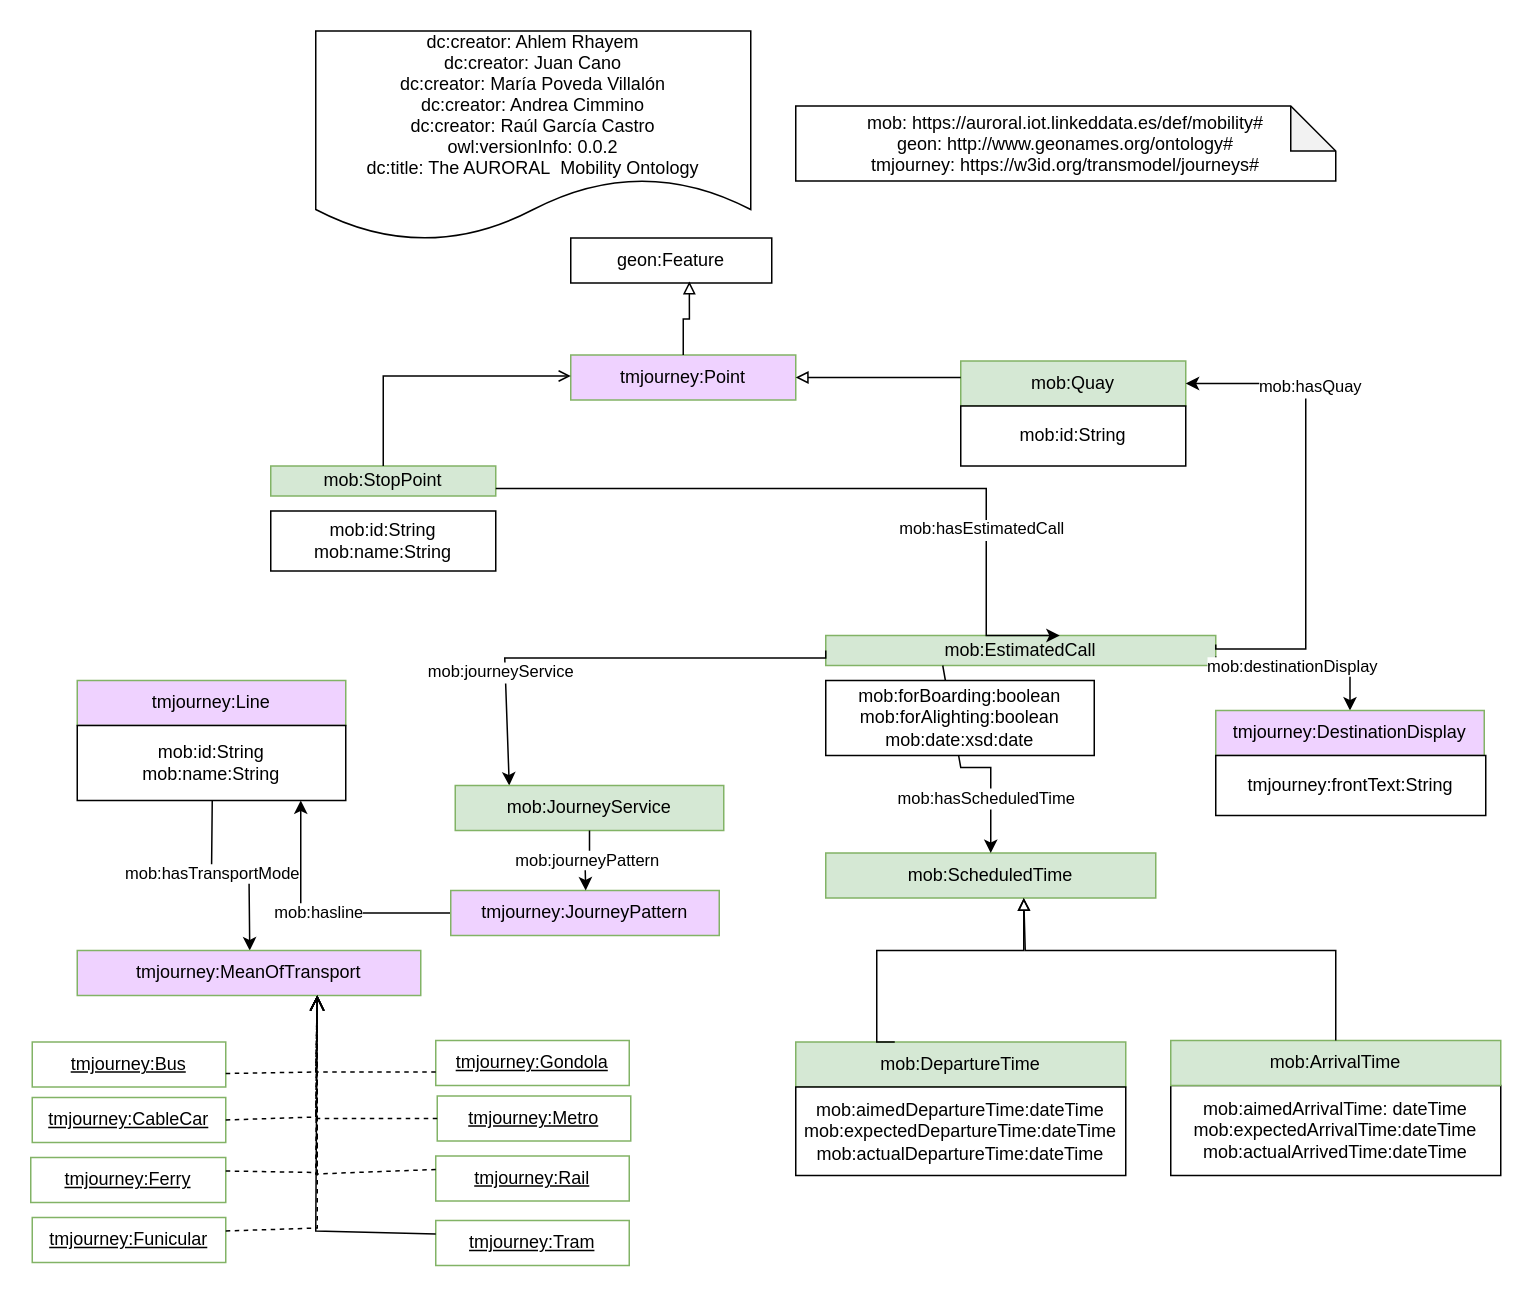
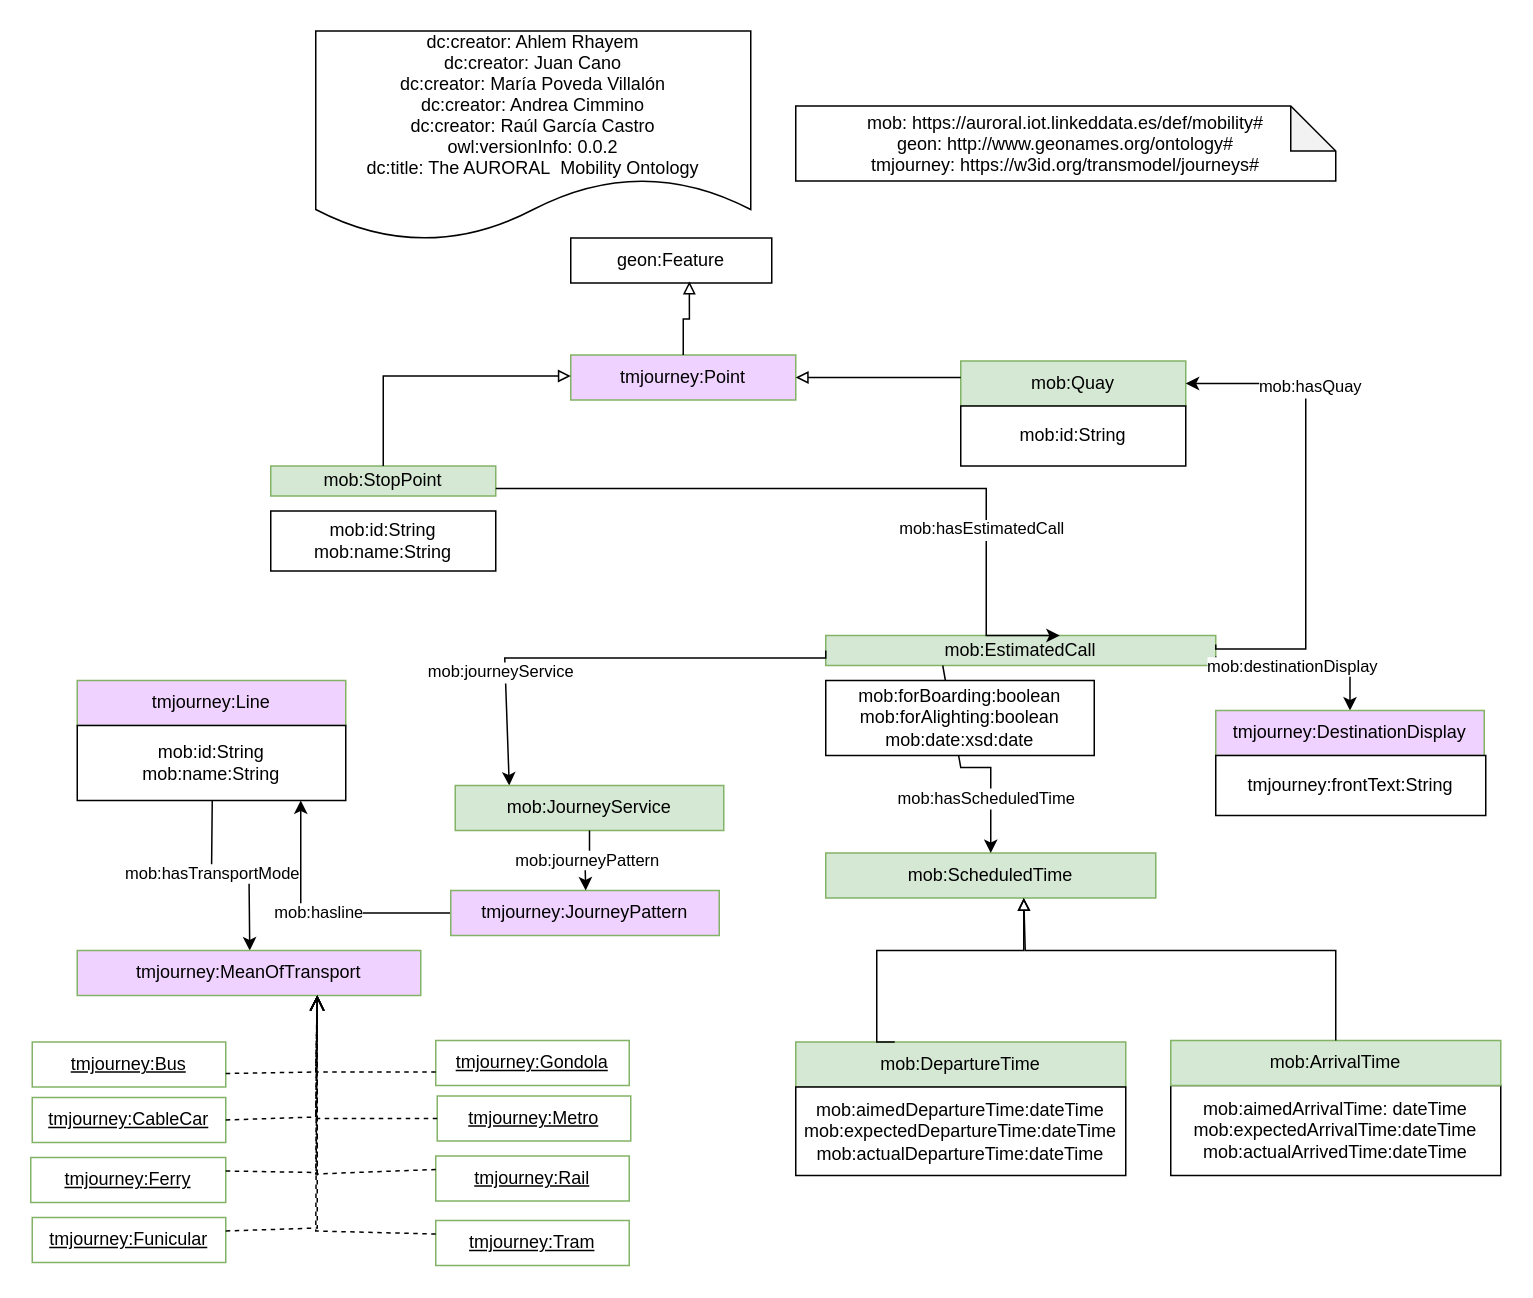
edge "mob:StopPoint" -> "tmjourney:Point": arrowhead open -> block
edge "tmjourney:Tram" -> "tmjourney:MeanOfTransport": style solid -> dashed
